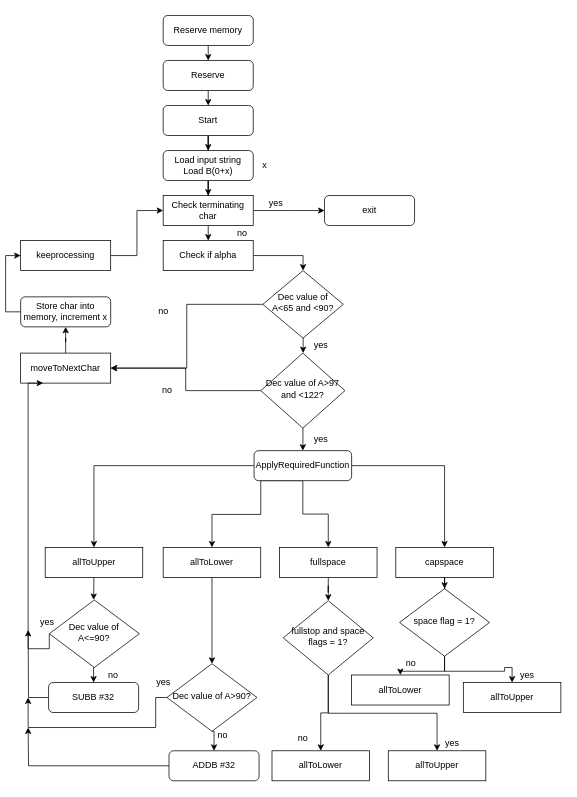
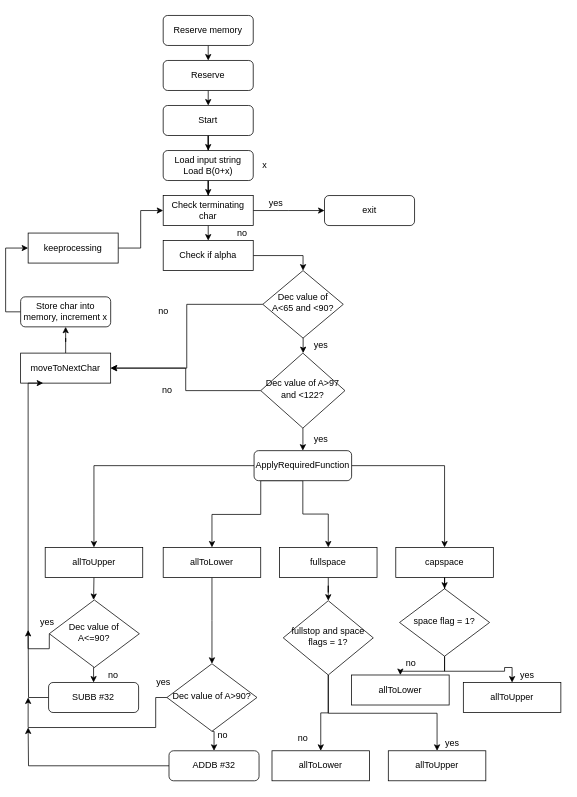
node "keeprocessing": moved (66, 255) -> (73, 248)
